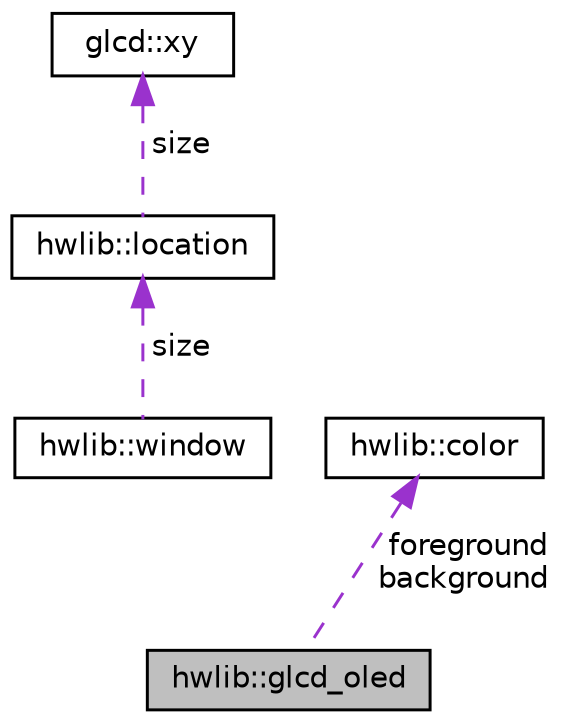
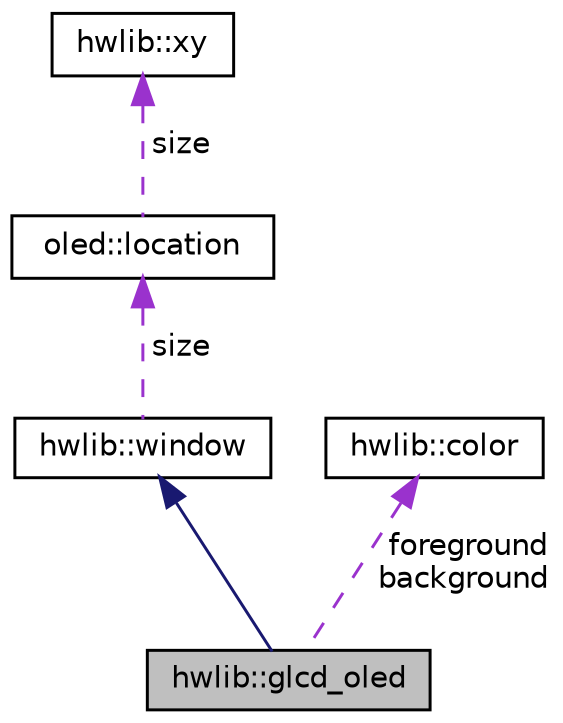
node "glcd::xy": label "glcd::xy" -> "hwlib::xy"
node "hwlib::location": label "hwlib::location" -> "oled::location"
edge "hwlib::glcd_oled" -> "hwlib::window": added
